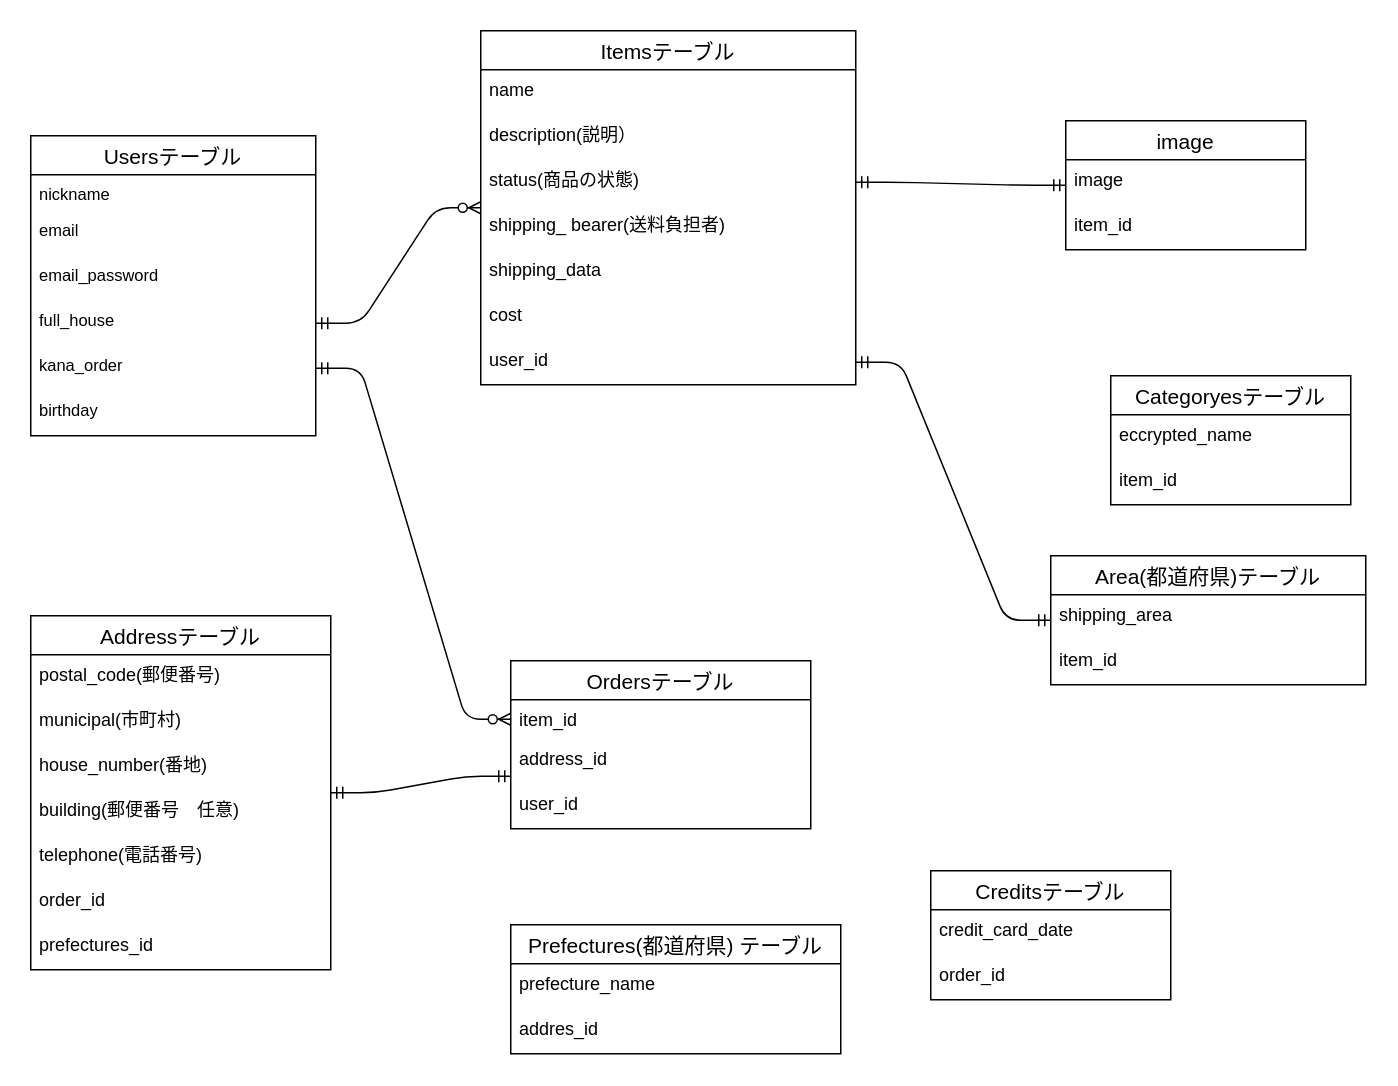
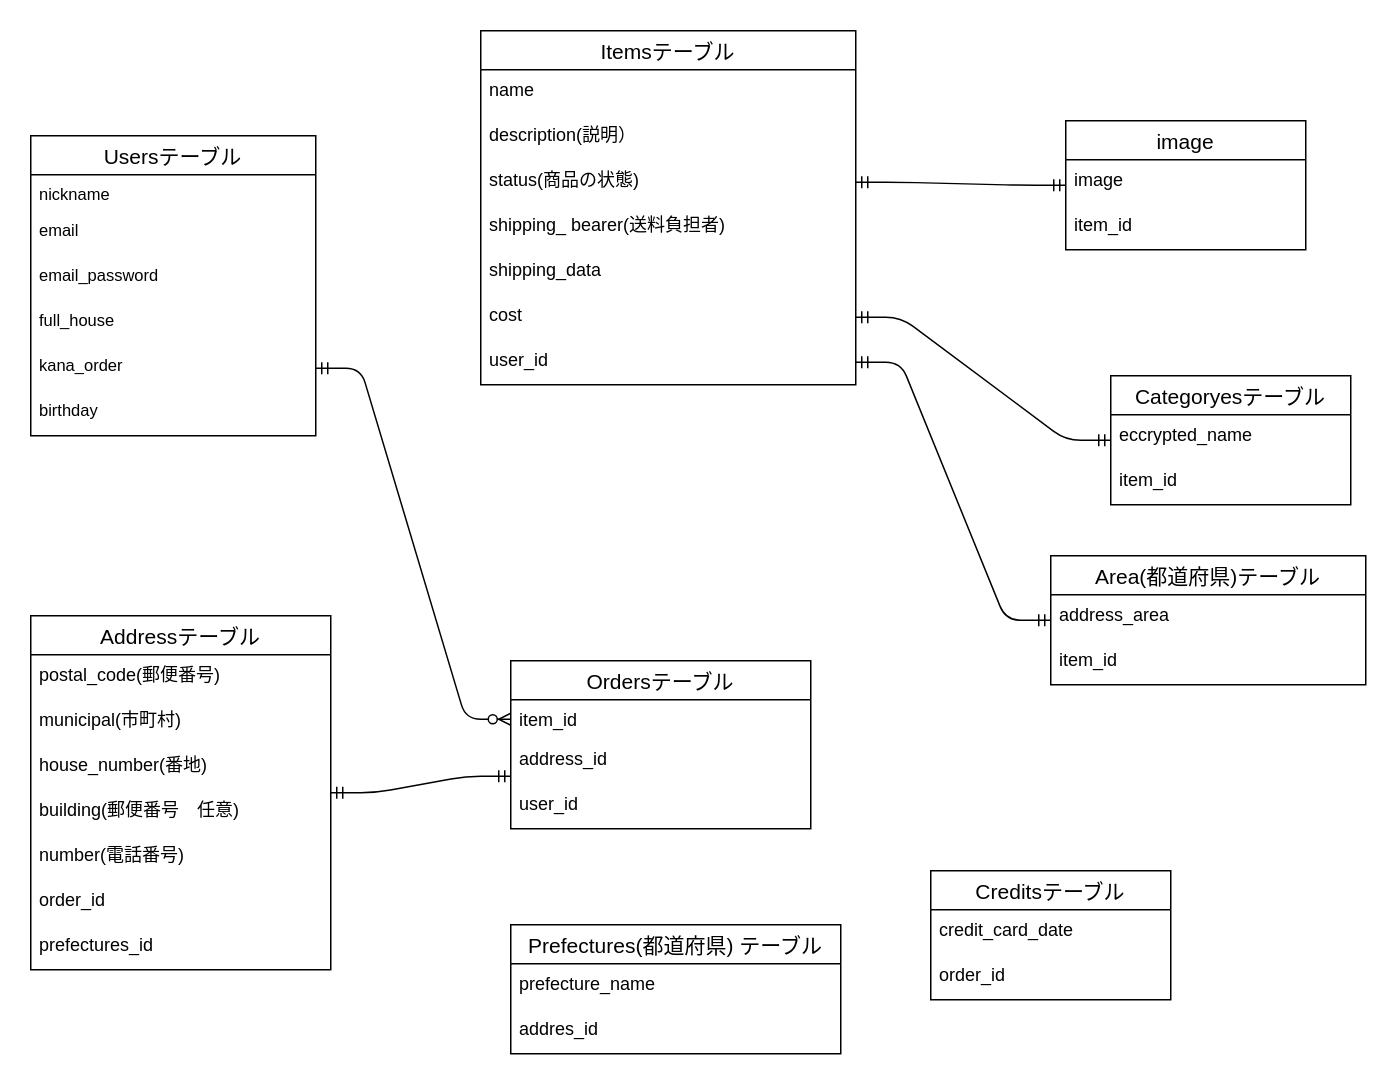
edge "Itemsテーブル" -- "full_house": removed
edge "cost" -- "Categoryesテーブル": added
node "shipping_area": label "shipping_area" -> "address_area"
node "telephone(電話番号)": label "telephone(電話番号)" -> "number(電話番号)"
